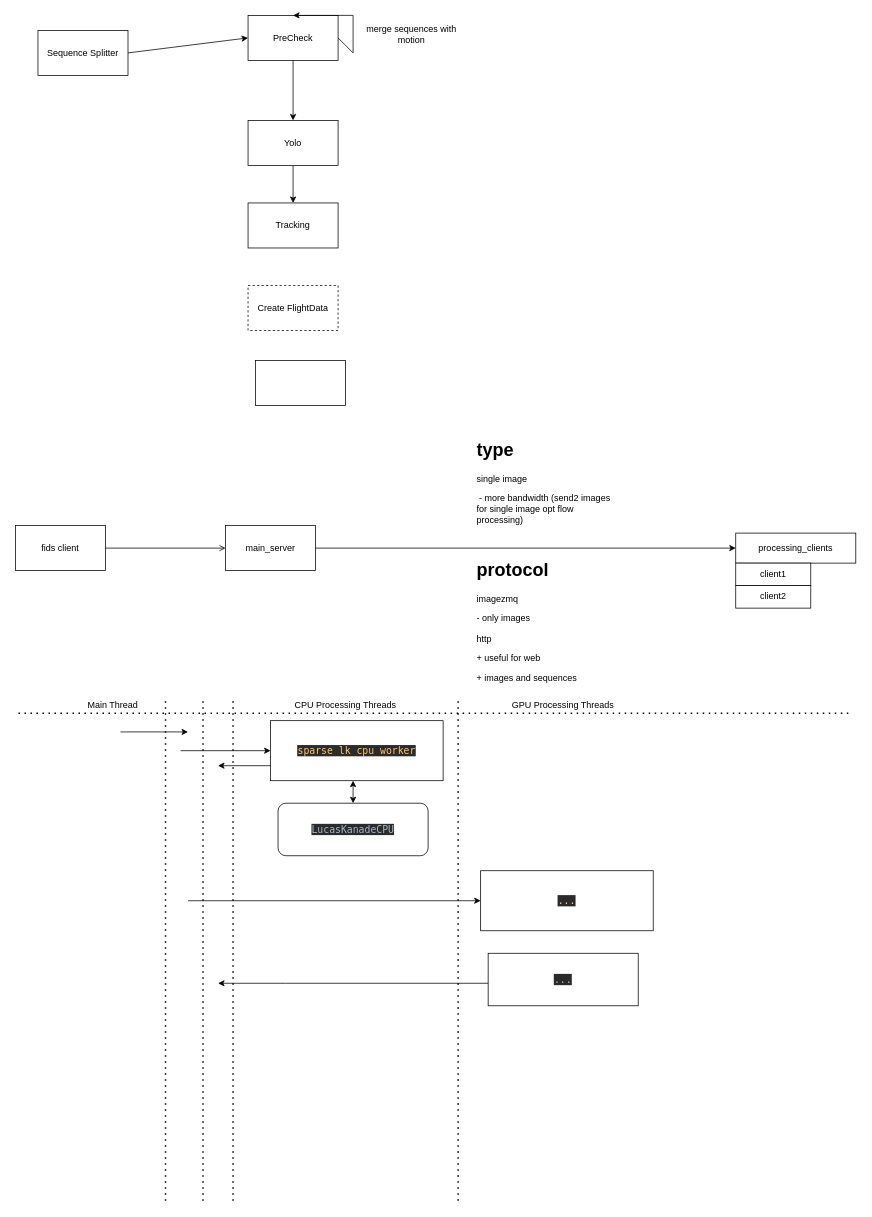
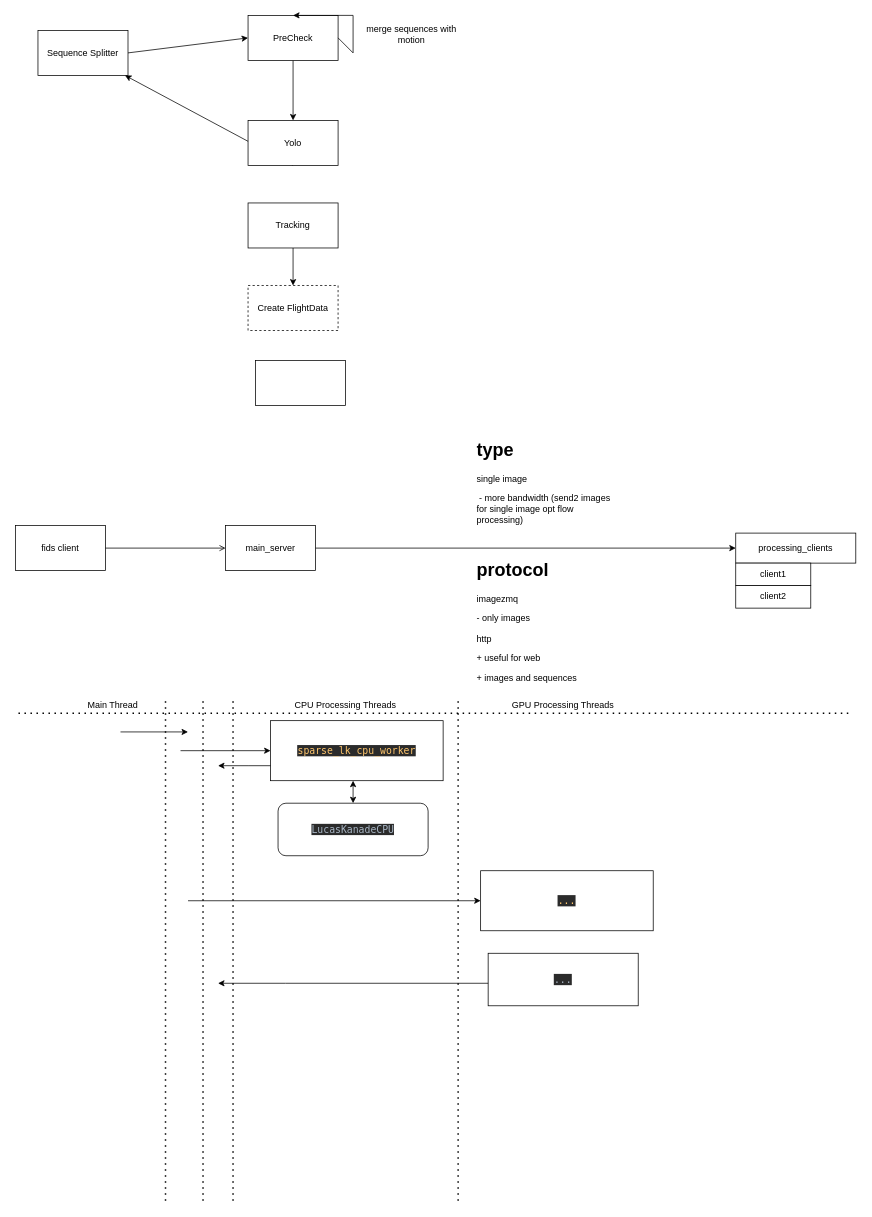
edge "Yolo" -> "Tracking": now "Yolo" -> "Sequence Splitter"
edge "Tracking" -> "Create FlightData": added
